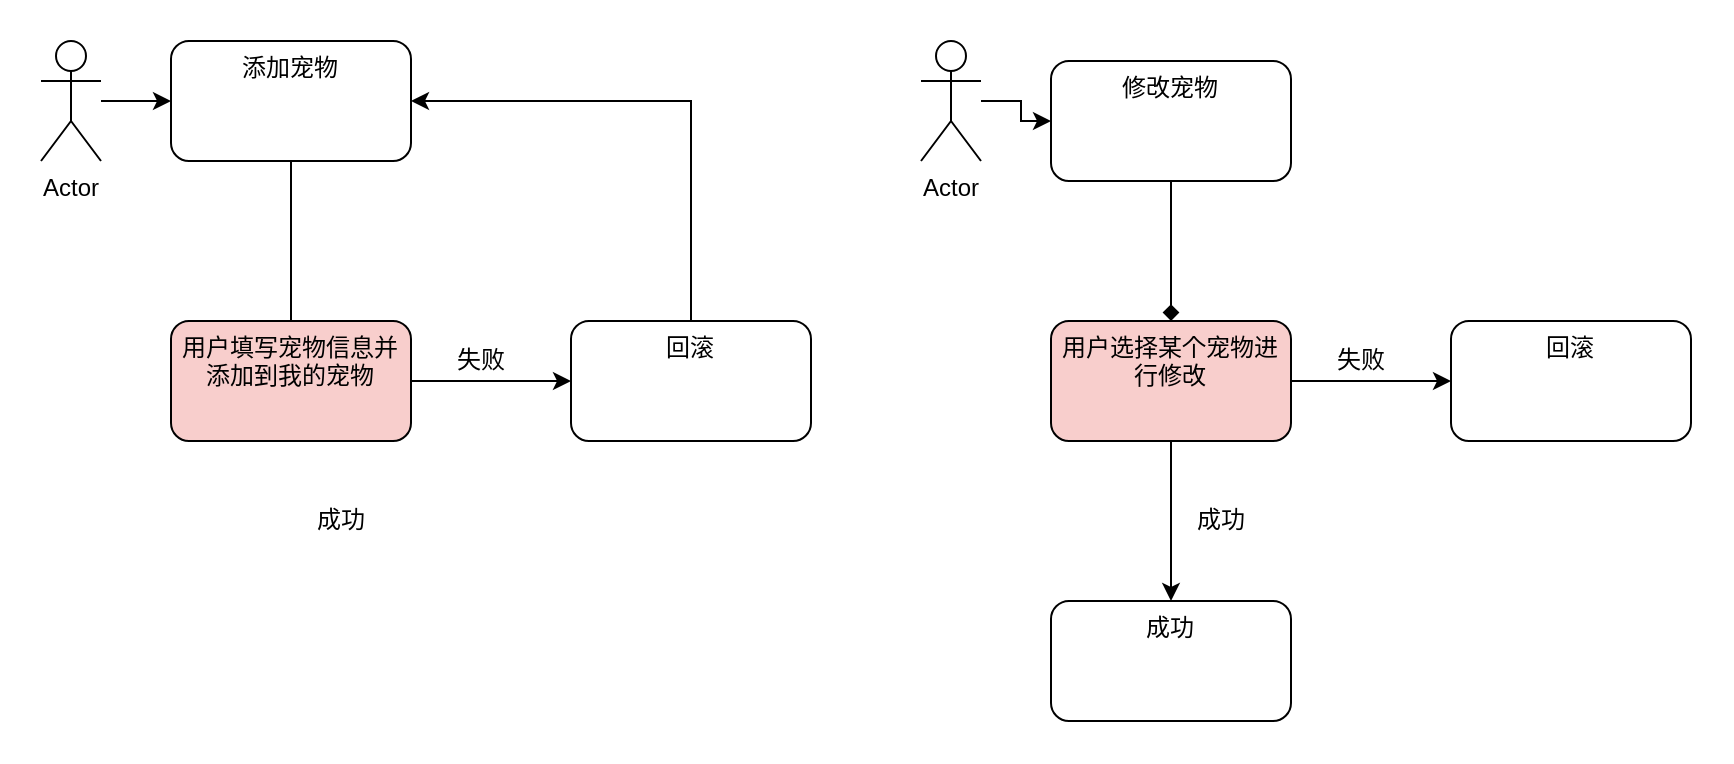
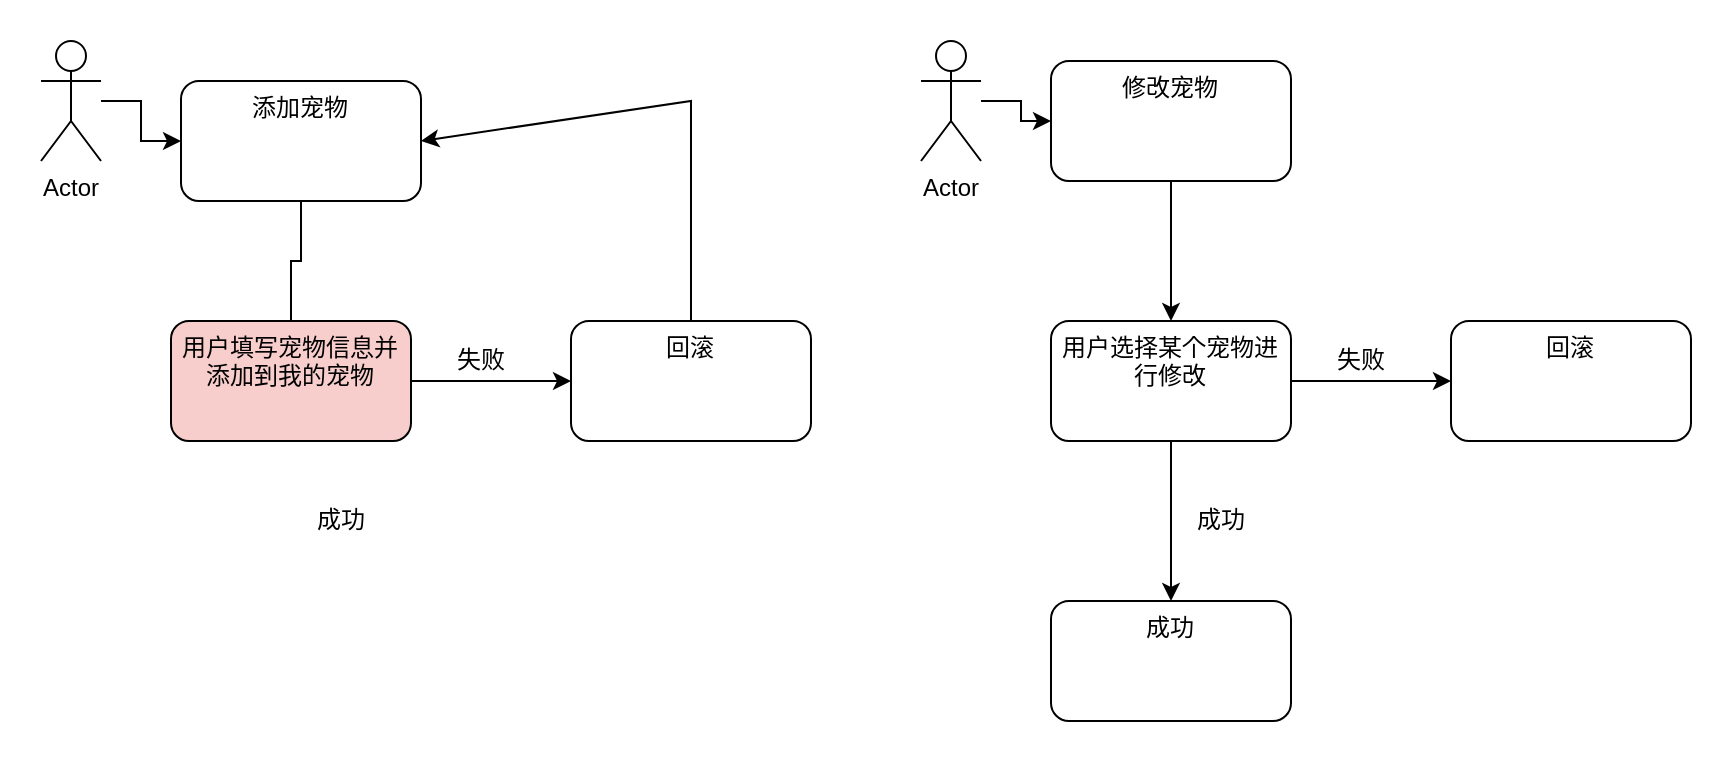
node "添加宠物": moved (291, 101) -> (301, 141)
edge "修改宠物" -> "用户选择某个宠物进行修改": arrowhead diamond -> classic
node "用户选择某个宠物进行修改": fillcolor #f8cecc -> #ffffff
